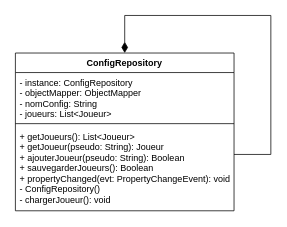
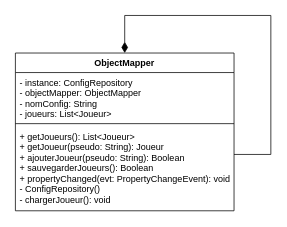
node "ConfigRepository": label "ConfigRepository" -> "ObjectMapper"
